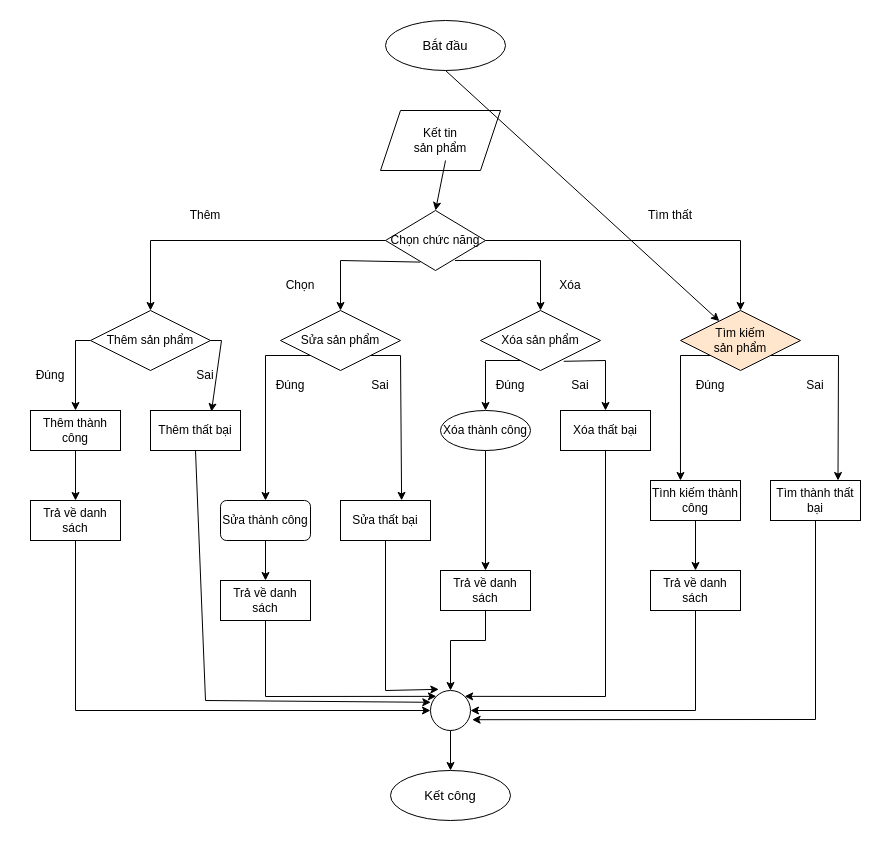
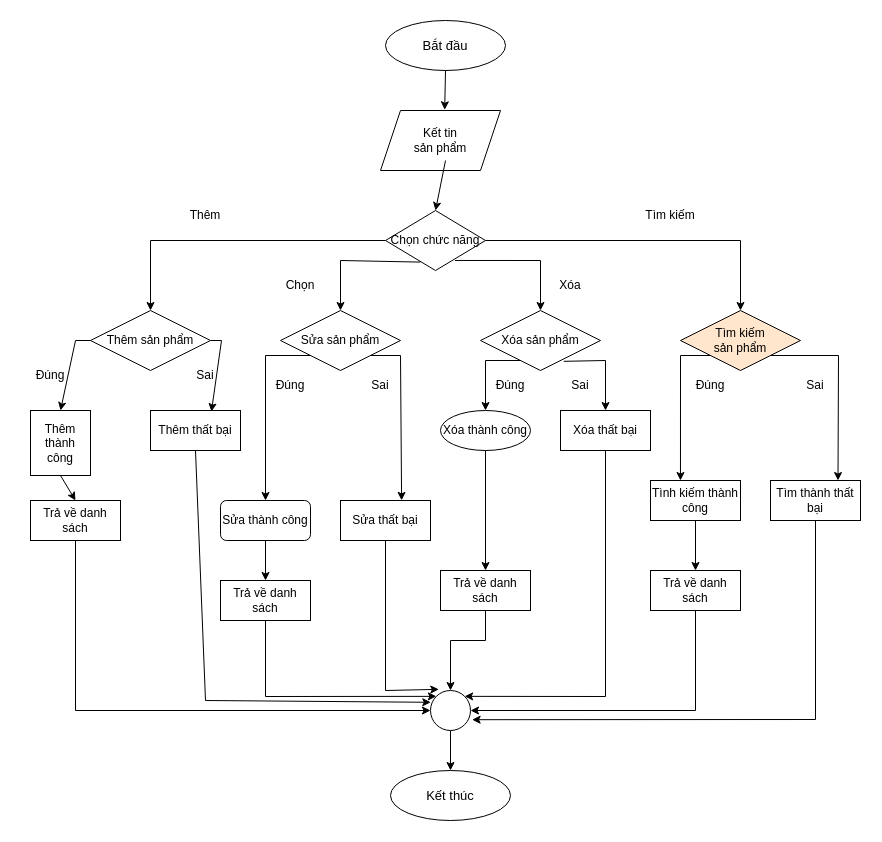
edge "Bắt đầu" -> "Tìm kiếm sản phẩm": now "Bắt đầu" -> "Kết tin sản phẩm"
node "Tìm thất": label "Tìm thất" -> "Tìm kiếm"
node "Thêm thành công": size 90x40 -> 60x65
node "Kết công": label "Kết công" -> "Kết thúc"
